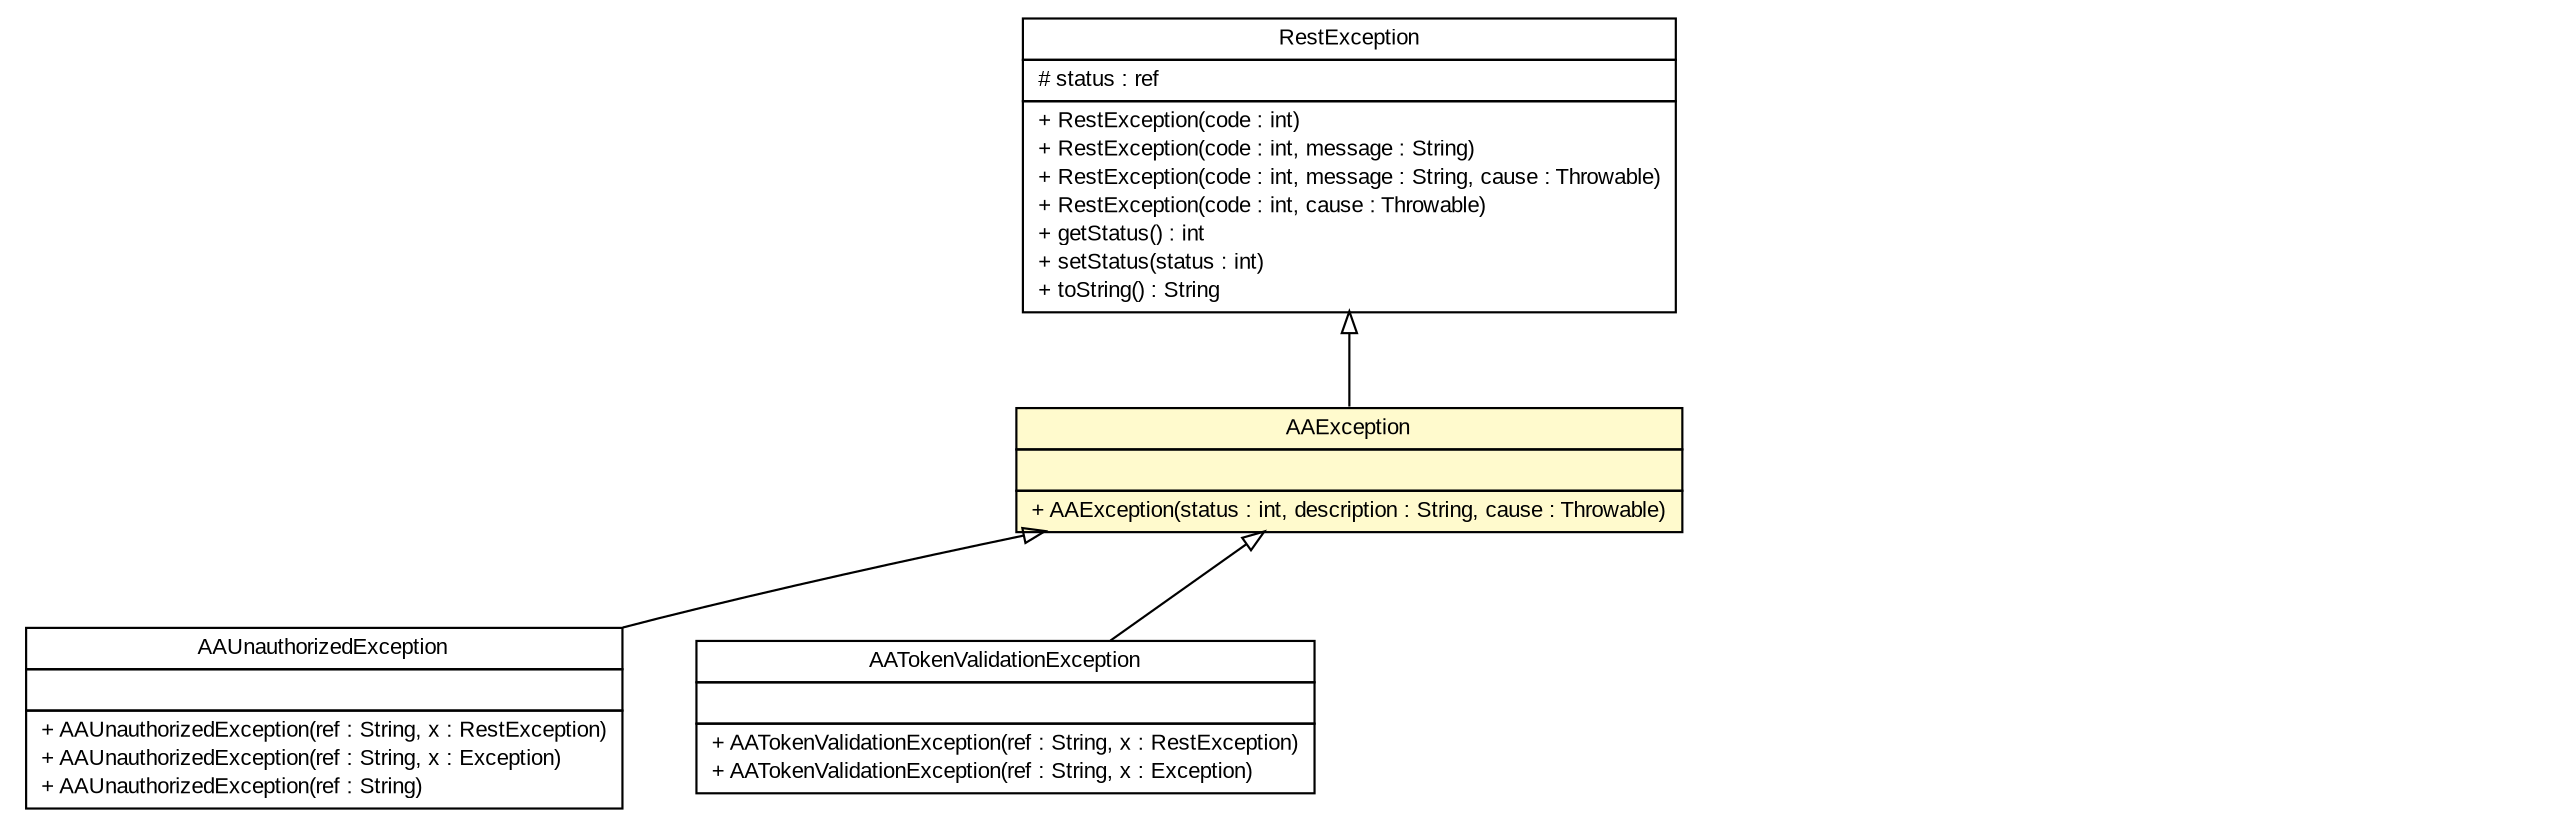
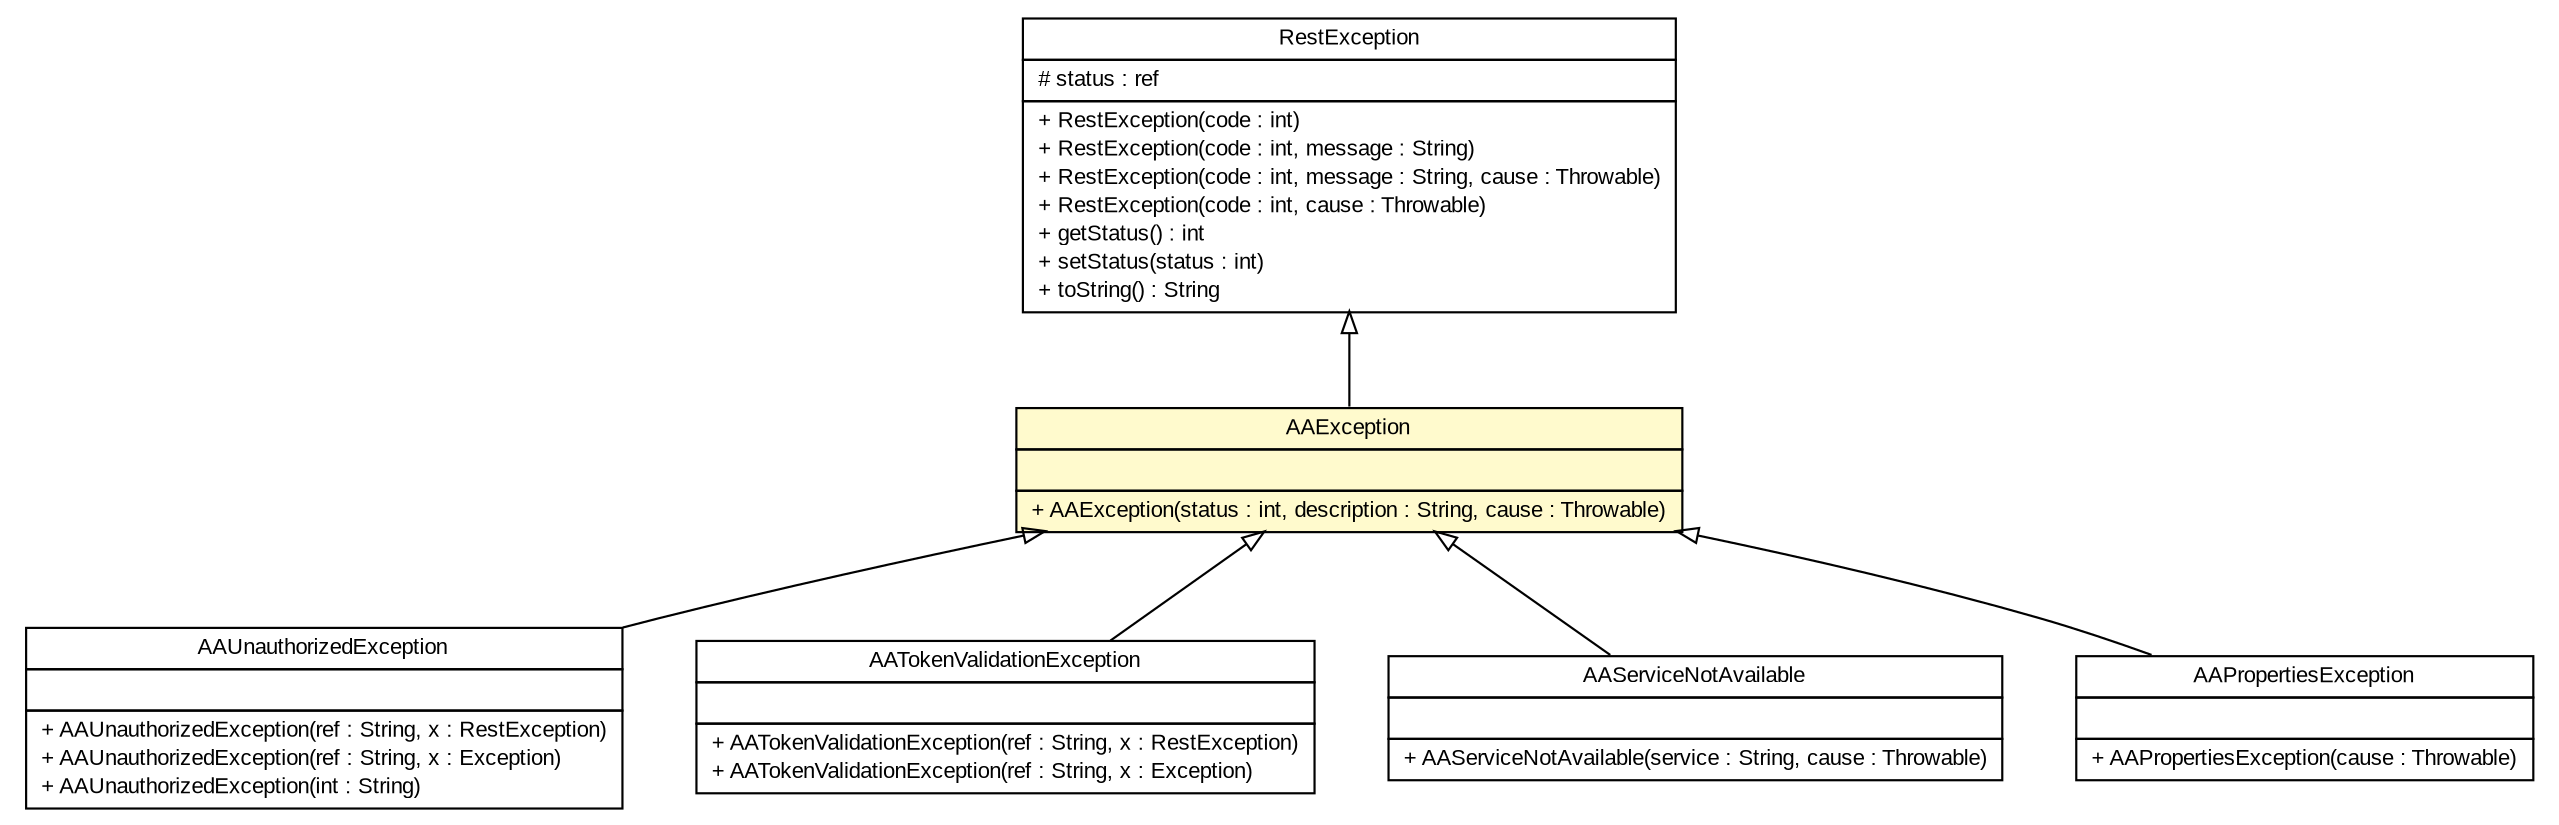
node "AAServiceNotAvailable": added
node "AAPropertiesException": added
node "AAUnauthorizedException": text "+ AAUnauthorizedException(ref : String)" -> "+ AAUnauthorizedException(int : String)"
